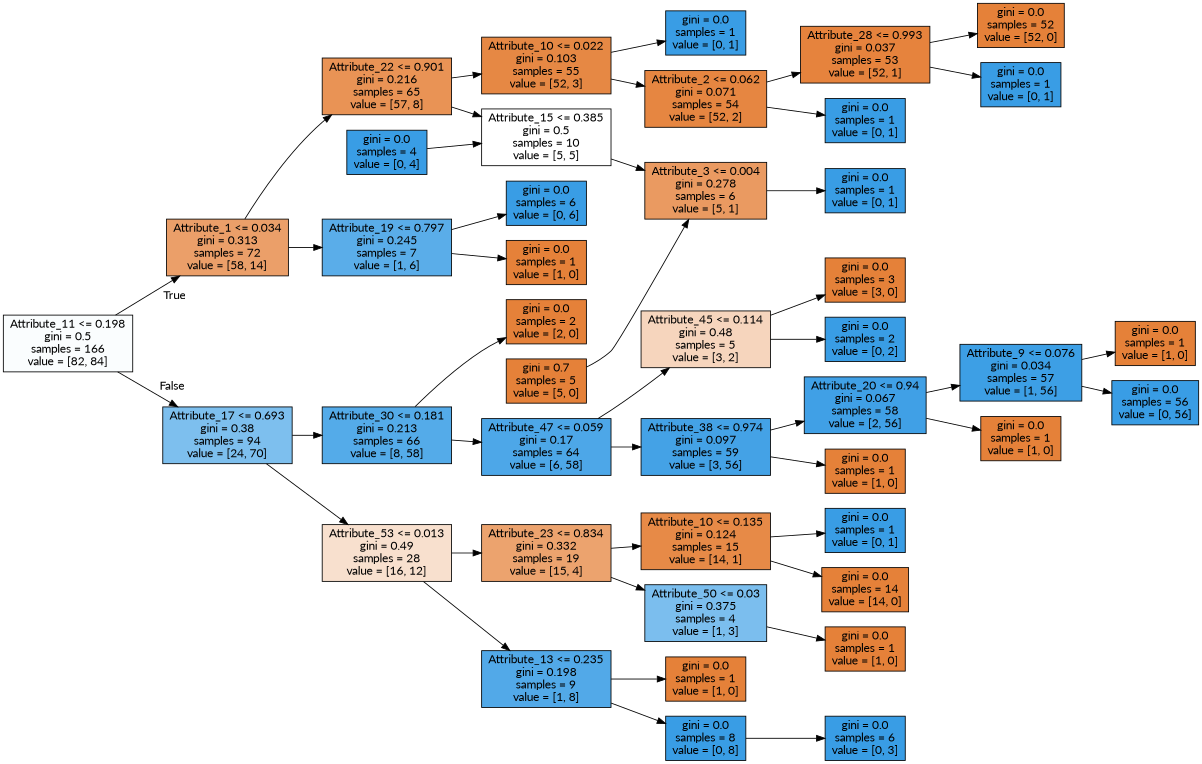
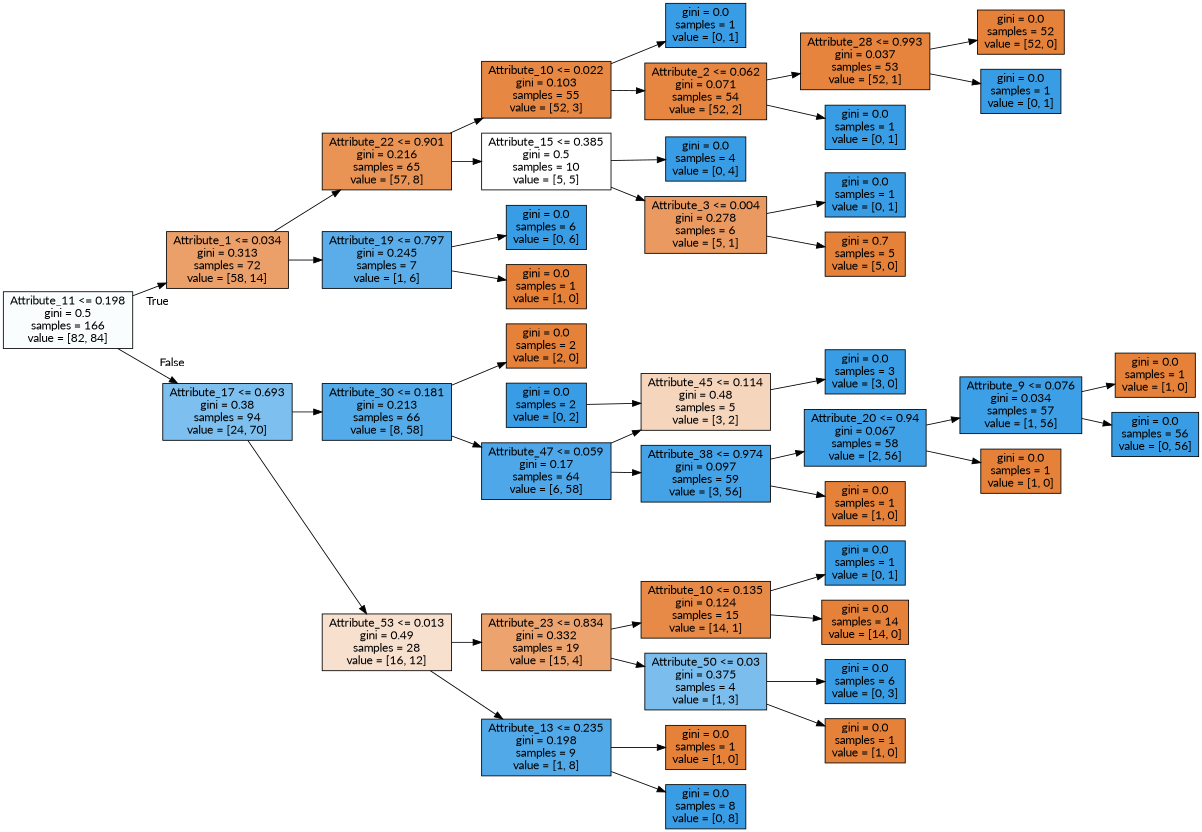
edge "gini = 0.0 samples = 4 value = [0, 4]" -> "Attribute_15 <= 0.385 gini = 0.5 samples = 10 value = [5, 5]": reversed
node "gini = 0.0 samples = 3 value = [3, 0]": fillcolor #e58139 -> #399de5
edge "gini = 0.7 samples = 5 value = [5, 0]" -> "Attribute_3 <= 0.004 gini = 0.278 samples = 6 value = [5, 1]": reversed
edge "Attribute_45 <= 0.114 gini = 0.48 samples = 5 value = [3, 2]" -> "gini = 0.0 samples = 2 value = [0, 2]": reversed
edge "gini = 0.0 samples = 8 value = [0, 8]" -> "gini = 0.0 samples = 6 value = [0, 3]": now "Attribute_50 <= 0.03 gini = 0.375 samples = 4 value = [1, 3]" -> "gini = 0.0 samples = 6 value = [0, 3]"
